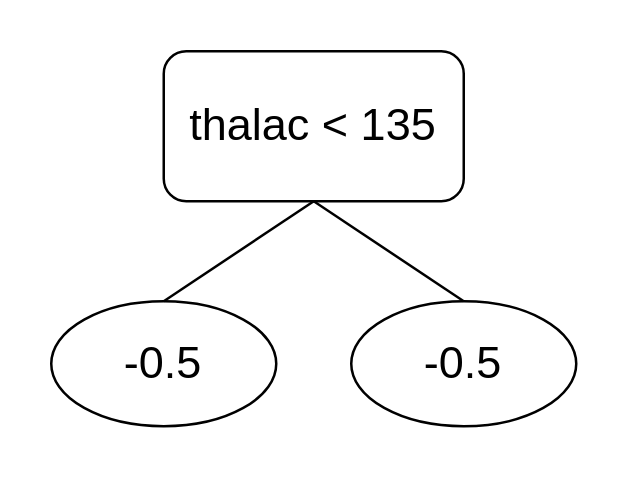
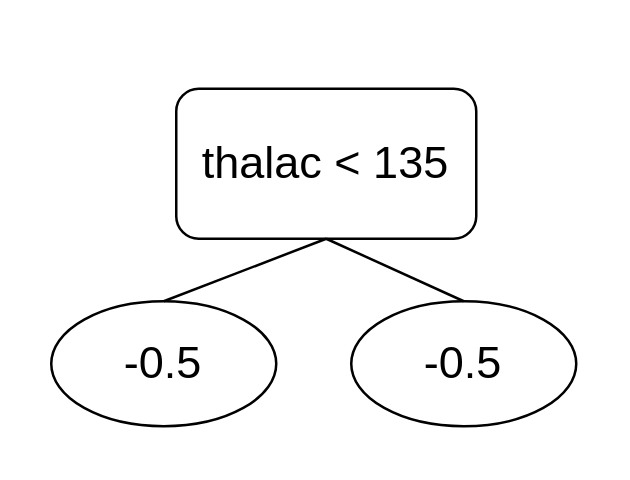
node "thalac < 135": moved (314, 126) -> (326, 164)
